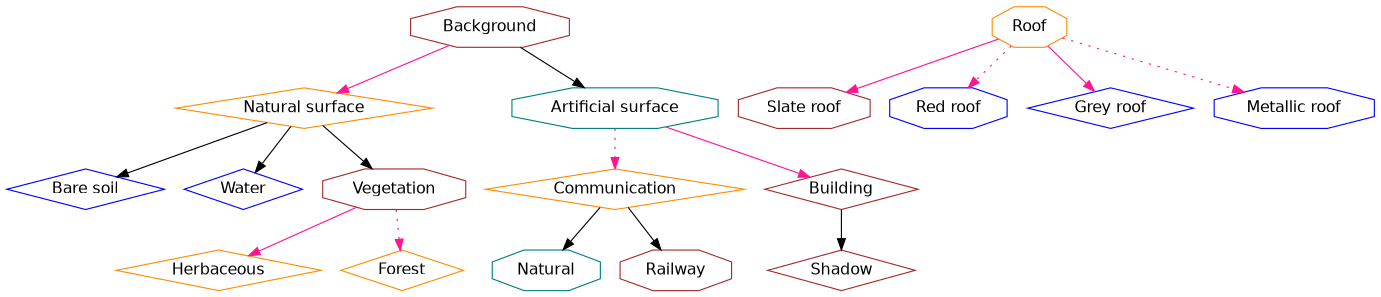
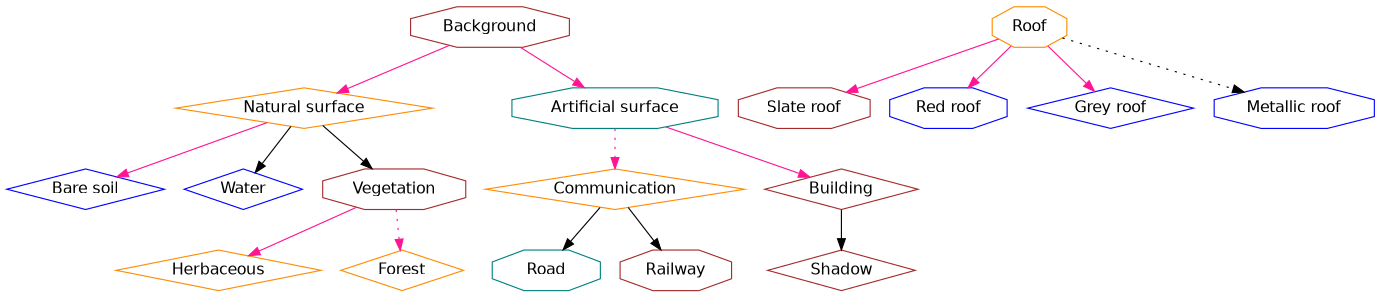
edge "Roof" -> "Red roof": style dotted -> solid
edge "Roof" -> "Metallic roof": color deeppink -> black
edge "Background" -> "Artificial surface": color black -> deeppink
edge "Natural surface" -> "Bare soil": color black -> deeppink
node "Natural": label "Natural" -> "Road"
